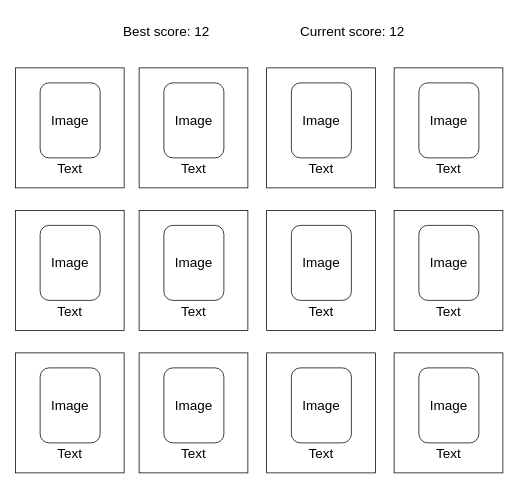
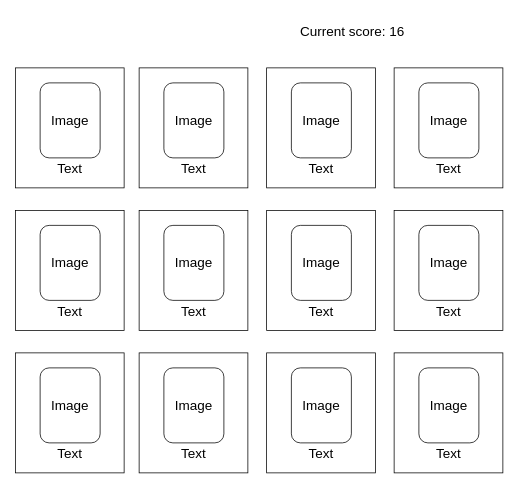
node "Best score: 12": removed
node "Current score: 12": label "Current score: 12" -> "Current score: 16"
